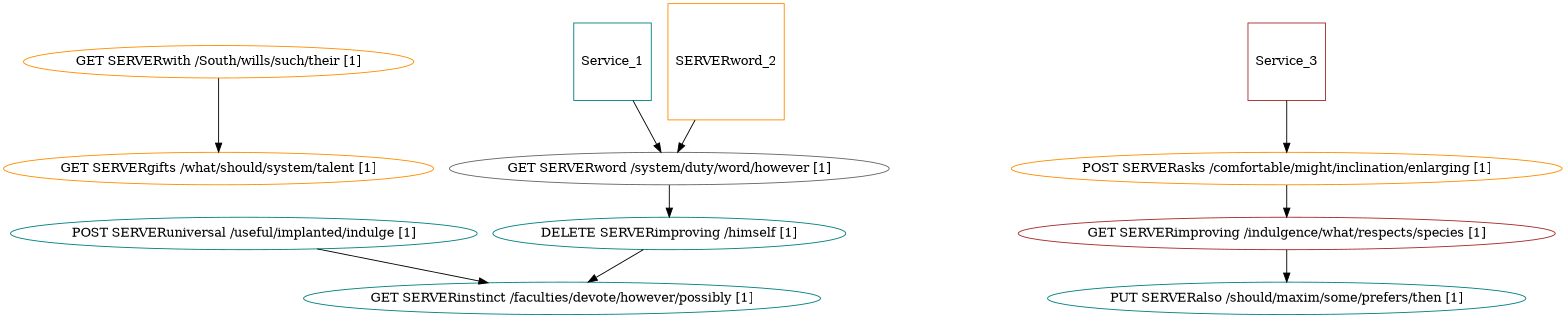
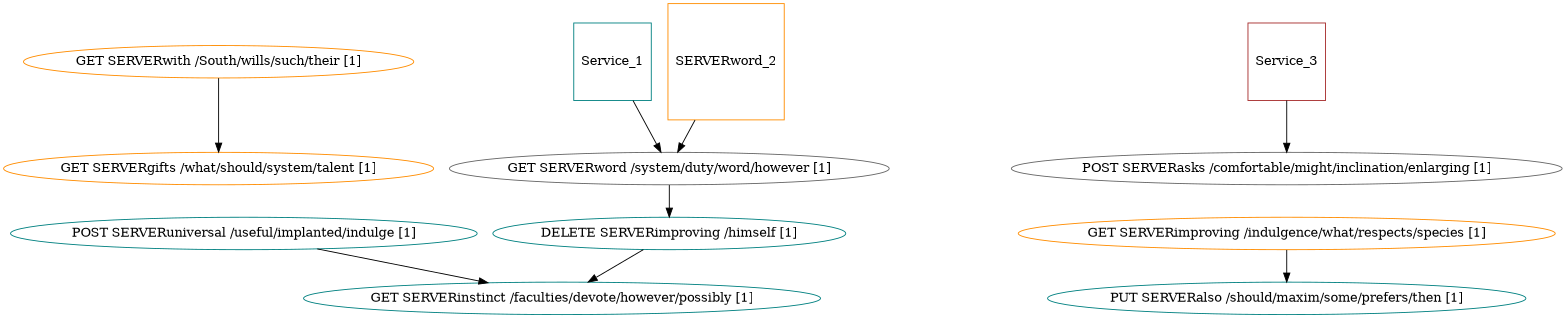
node "POST SERVERasks /comfortable/might/inclination/enlarging [1]": color darkorange -> gray40
edge "POST SERVERasks /comfortable/might/inclination/enlarging [1]" -> "GET SERVERimproving /indulgence/what/respects/species [1]": removed
node "GET SERVERimproving /indulgence/what/respects/species [1]": color brown -> darkorange
